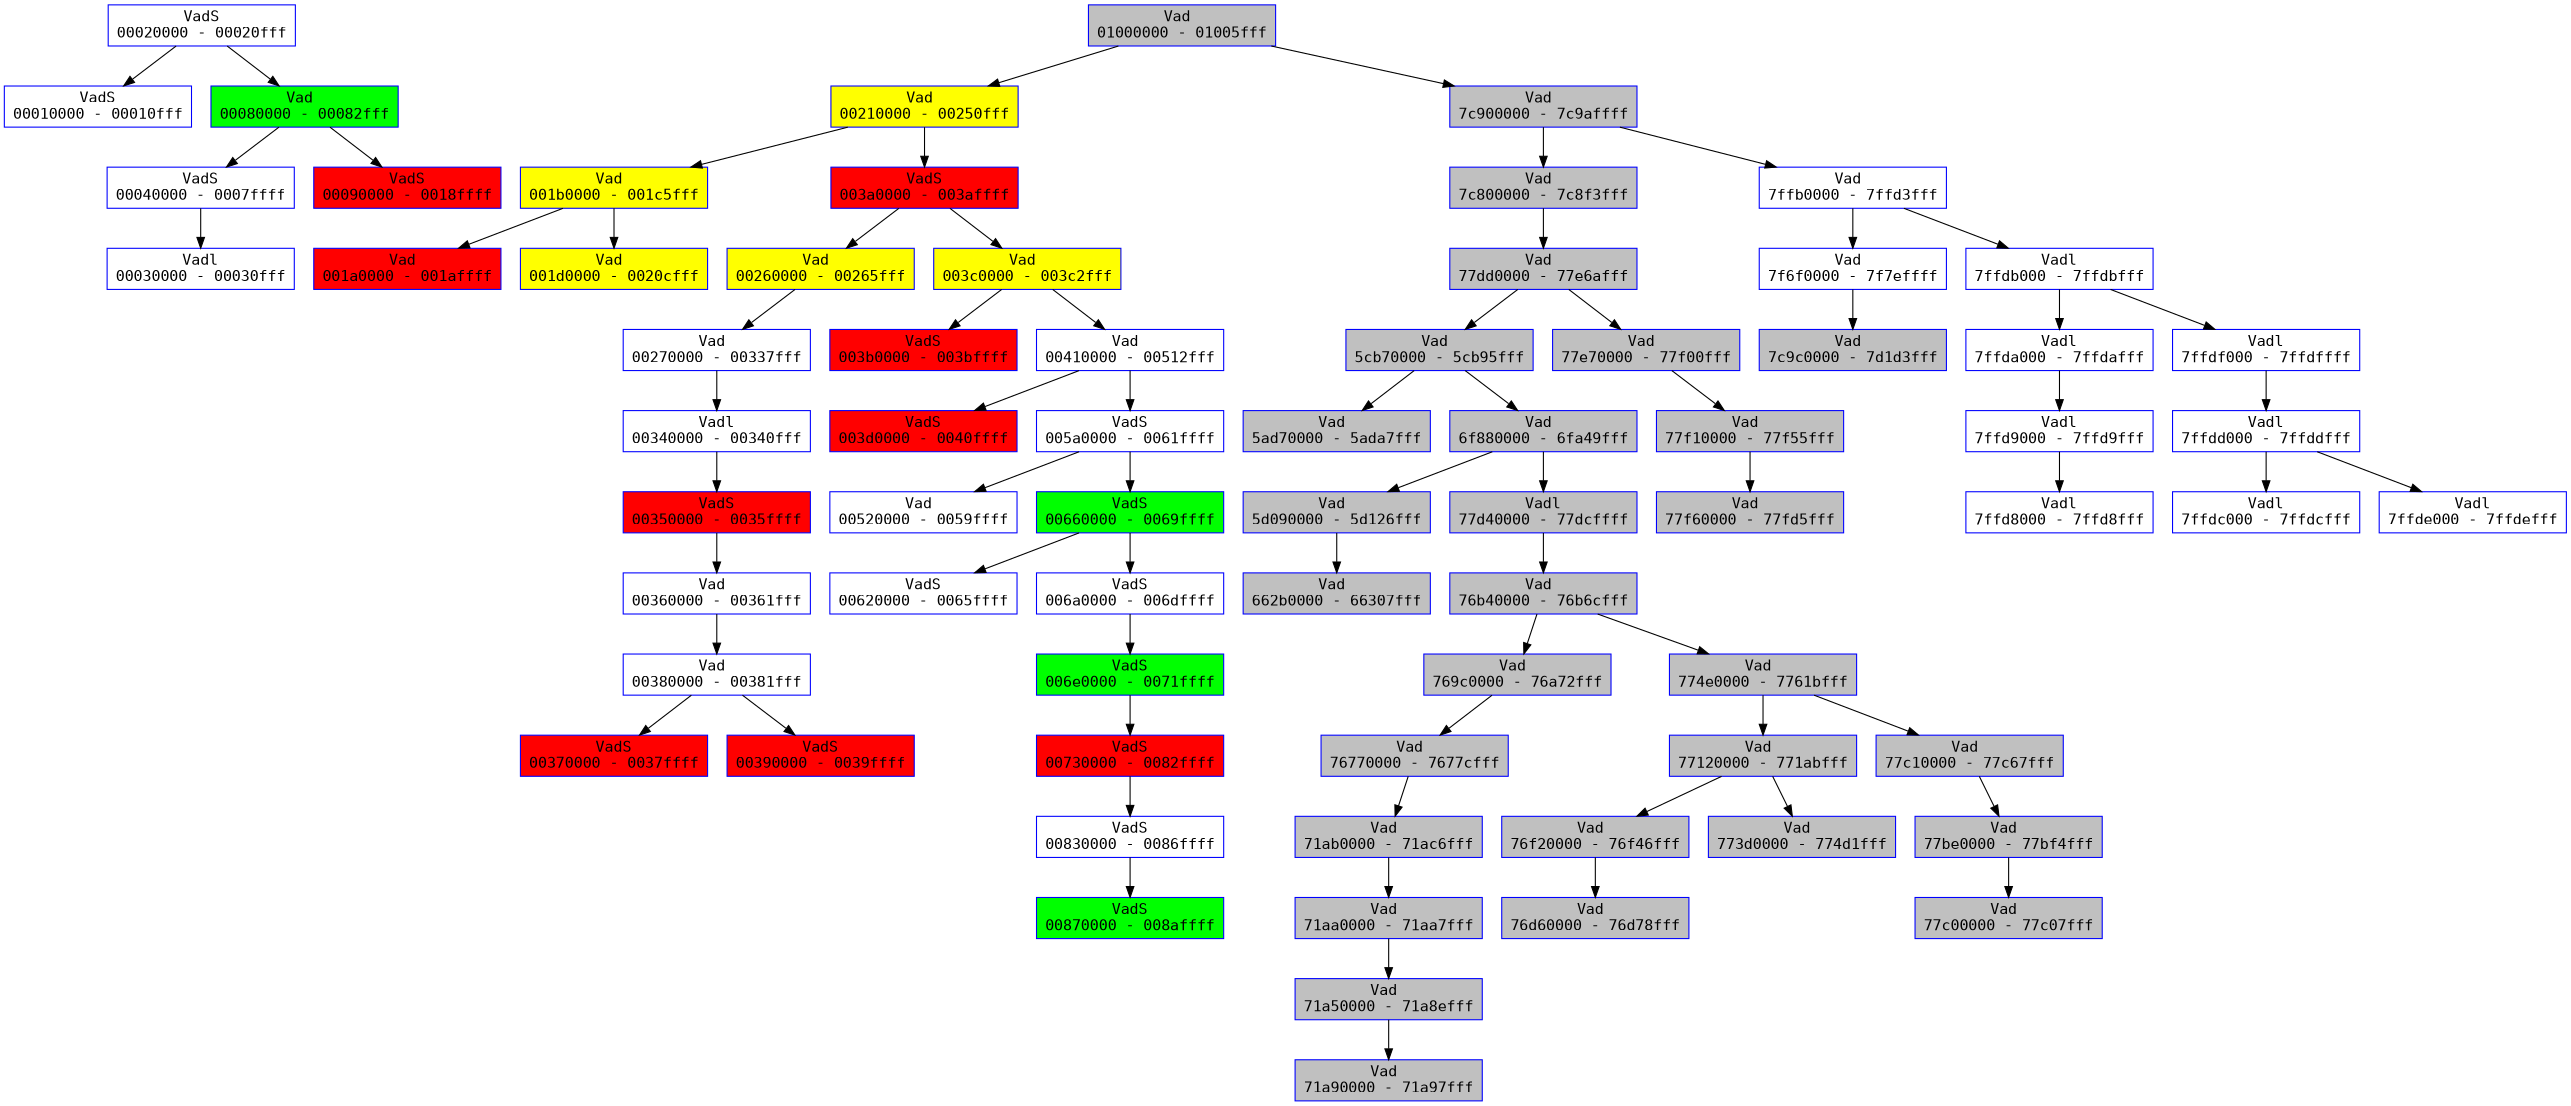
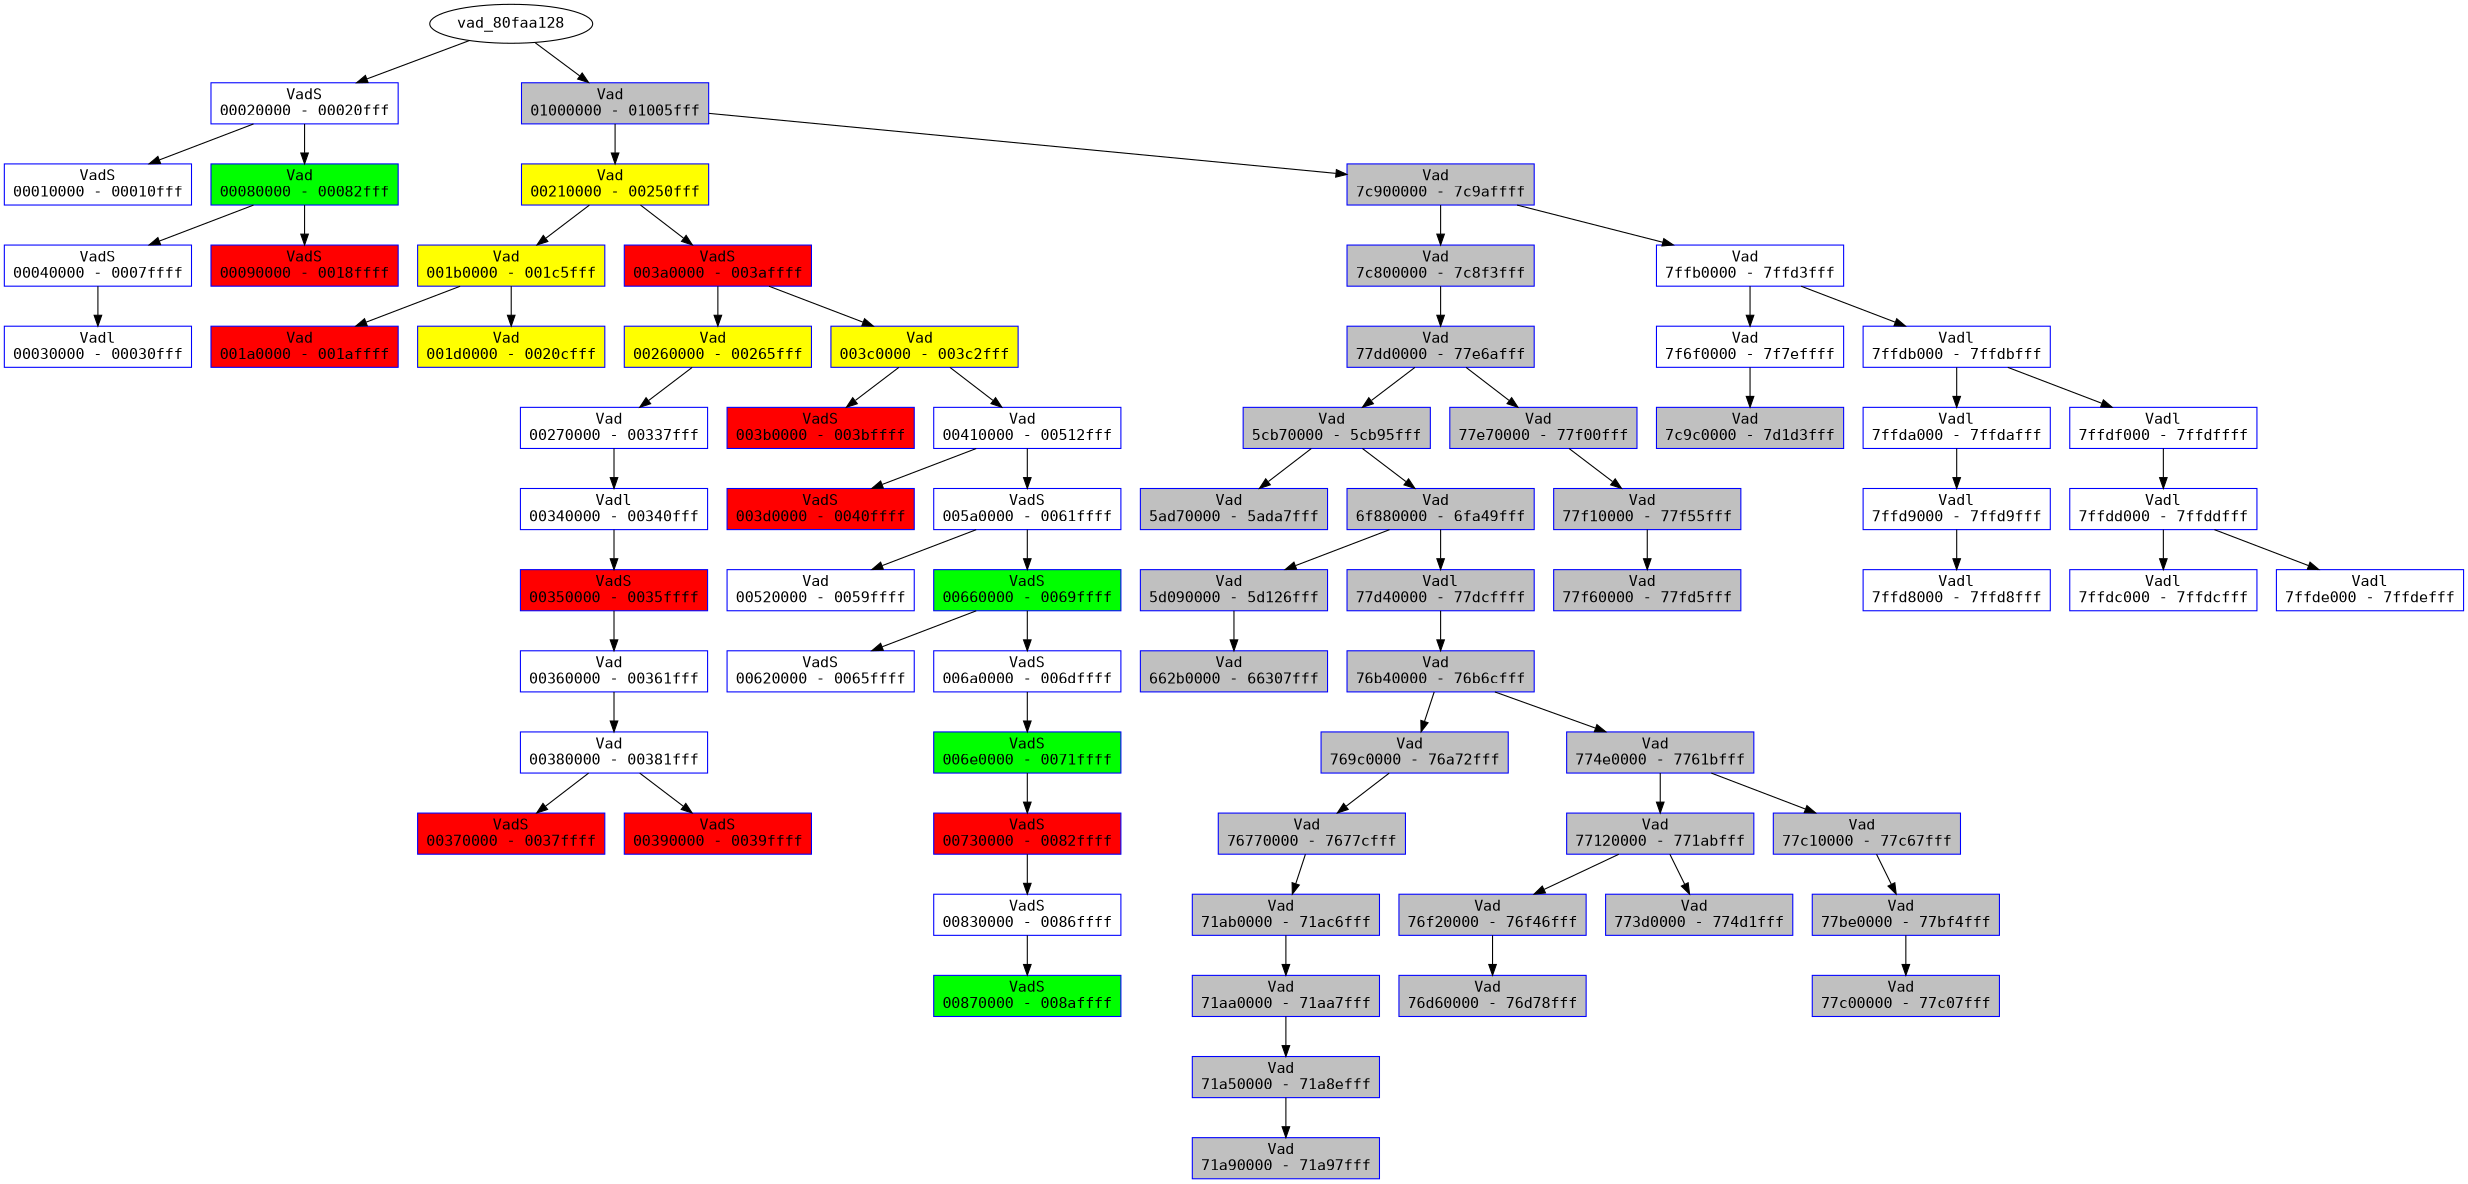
node "vad_80faa128": added
